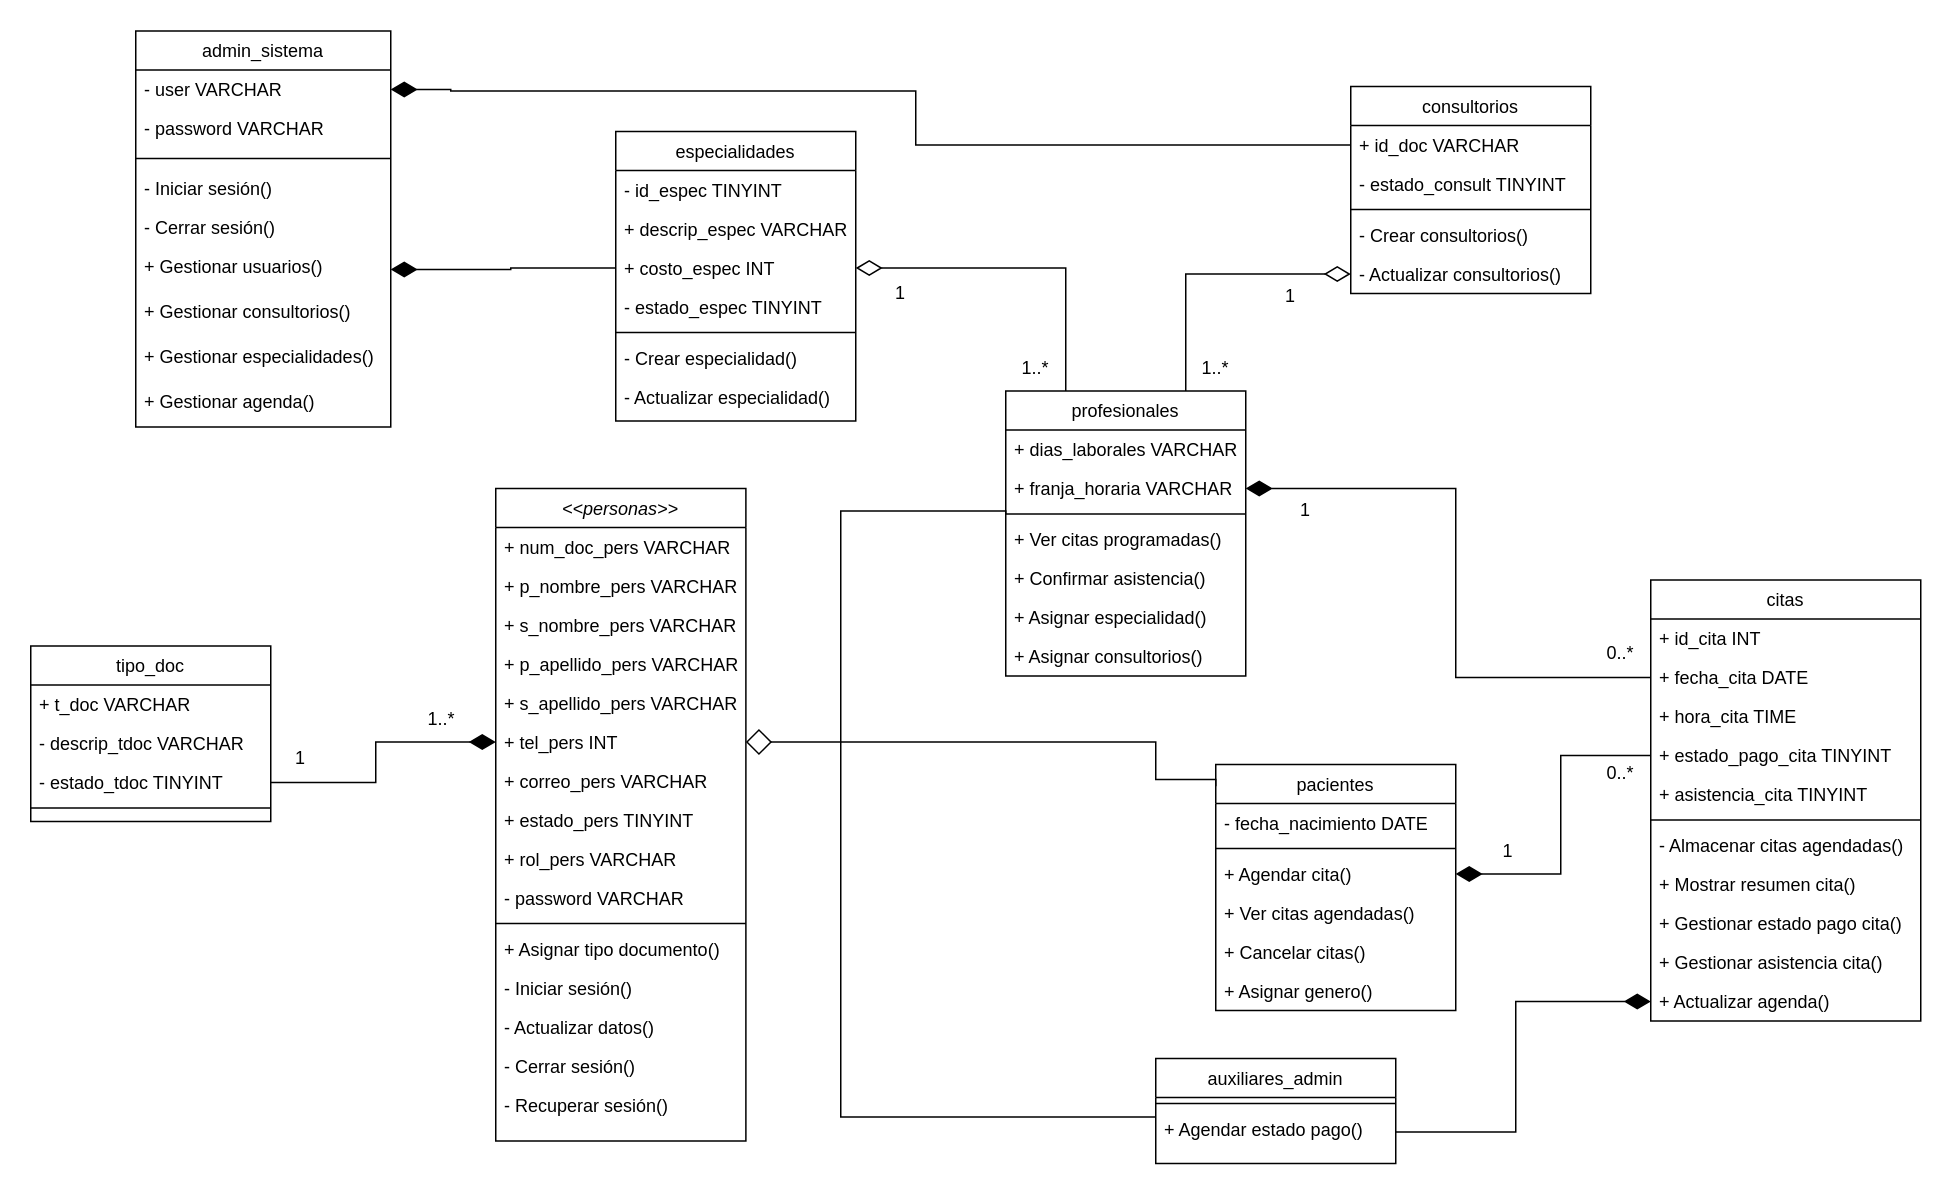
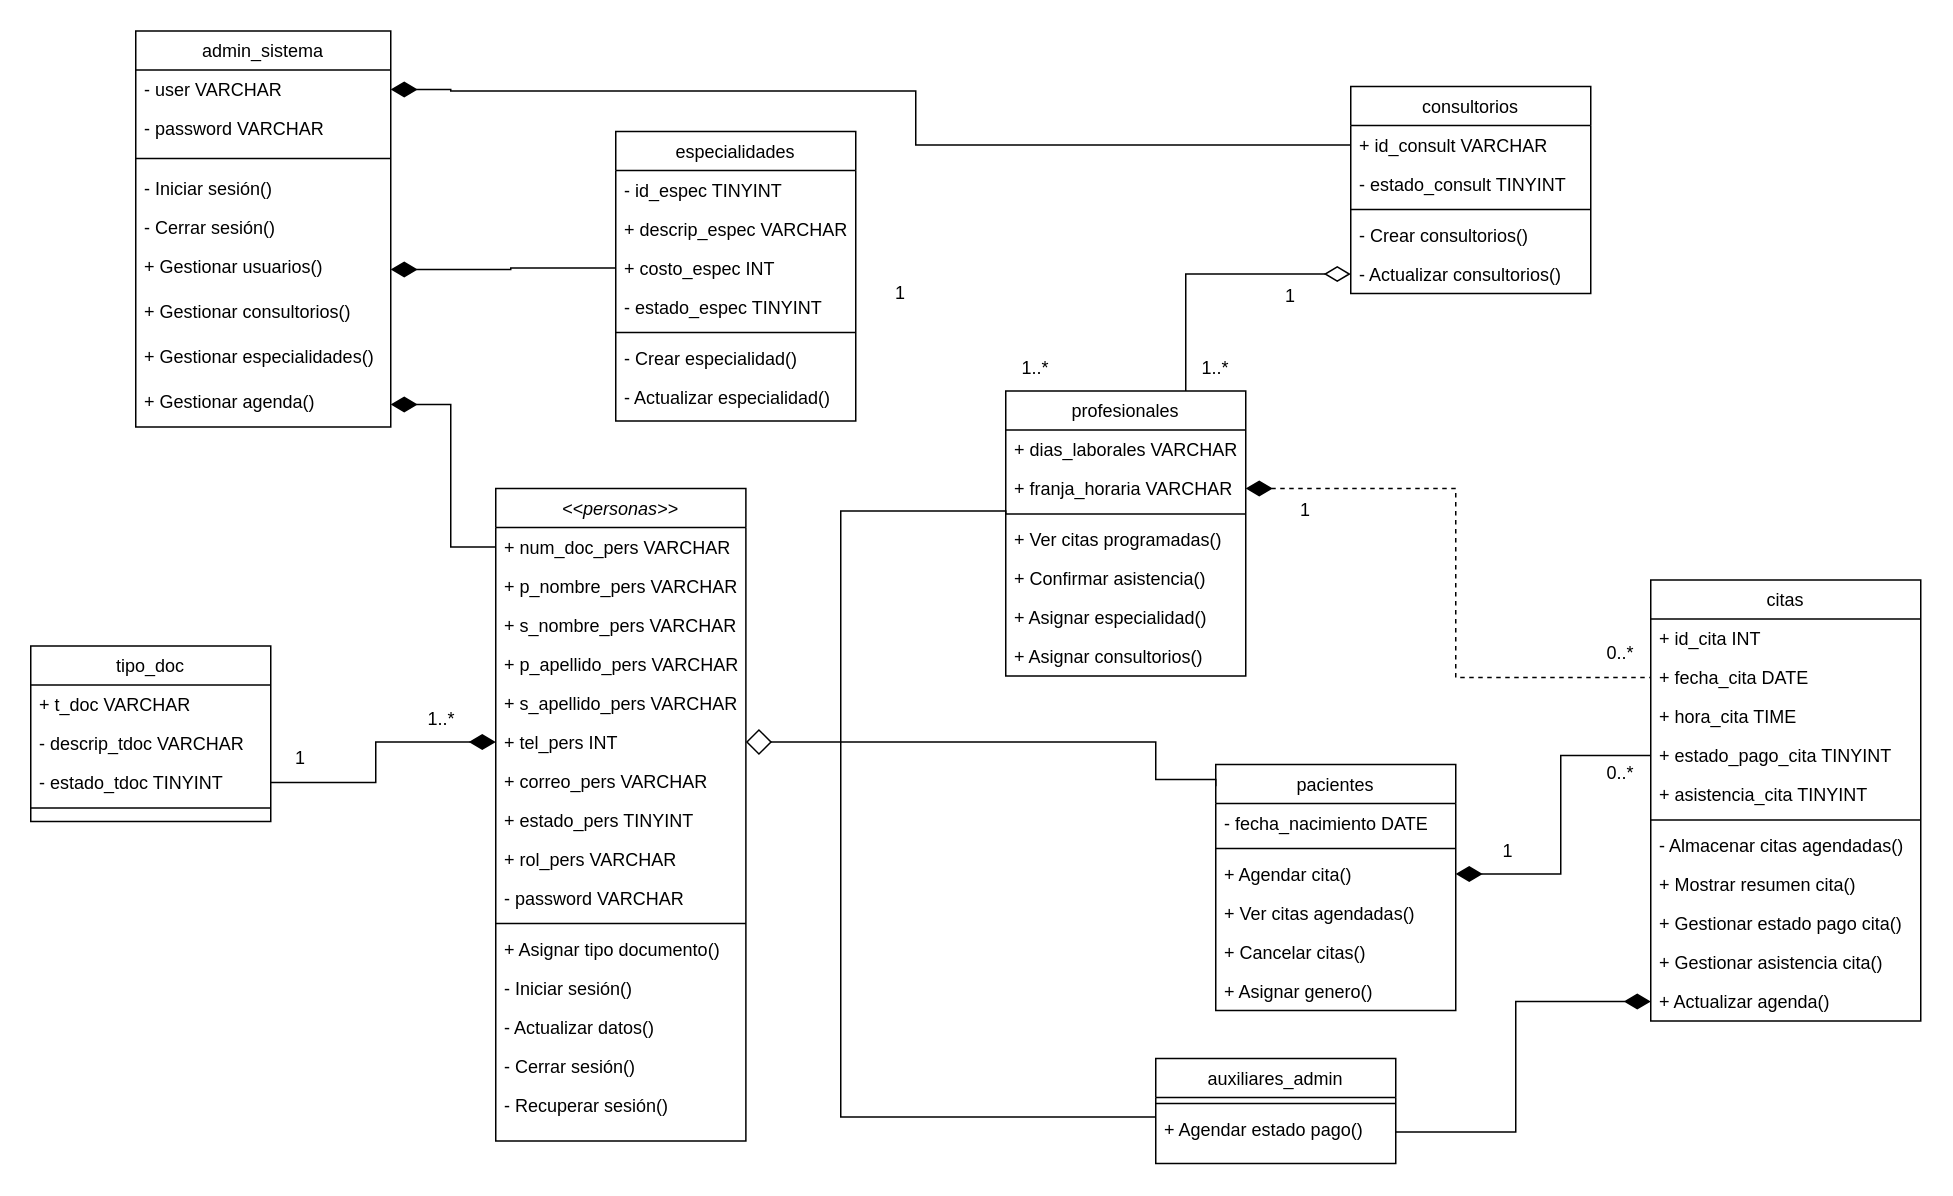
node "+ id_doc VARCHAR": label "+ id_doc VARCHAR" -> "+ id_consult VARCHAR"
edge "profesionales" -> "+ costo_espec INT": removed
edge "+ num_doc_pers VARCHAR" -> "+ Gestionar agenda()": added
edge "+ fecha_cita DATE" -> "+ franja_horaria VARCHAR": style solid -> dashed
